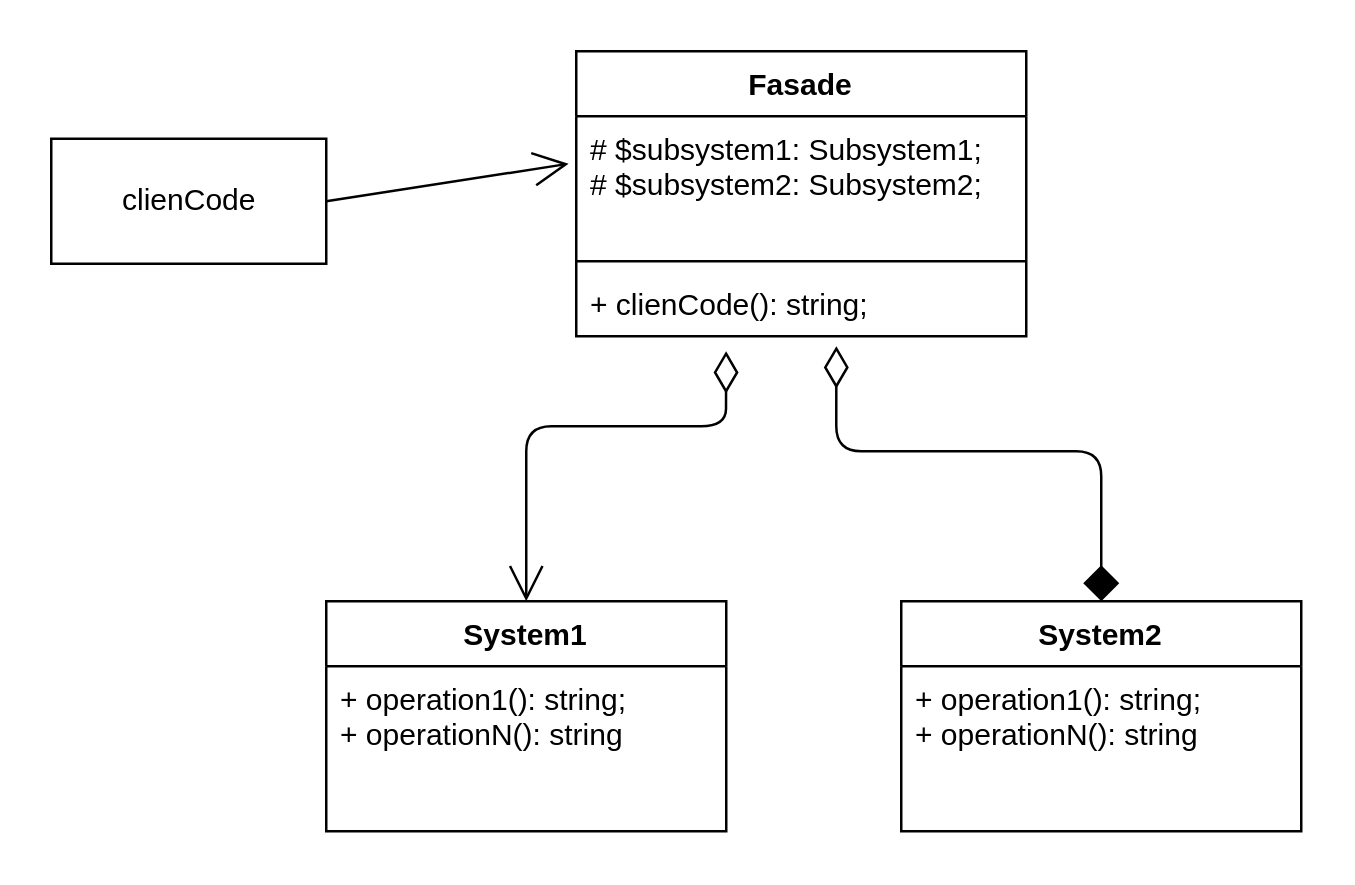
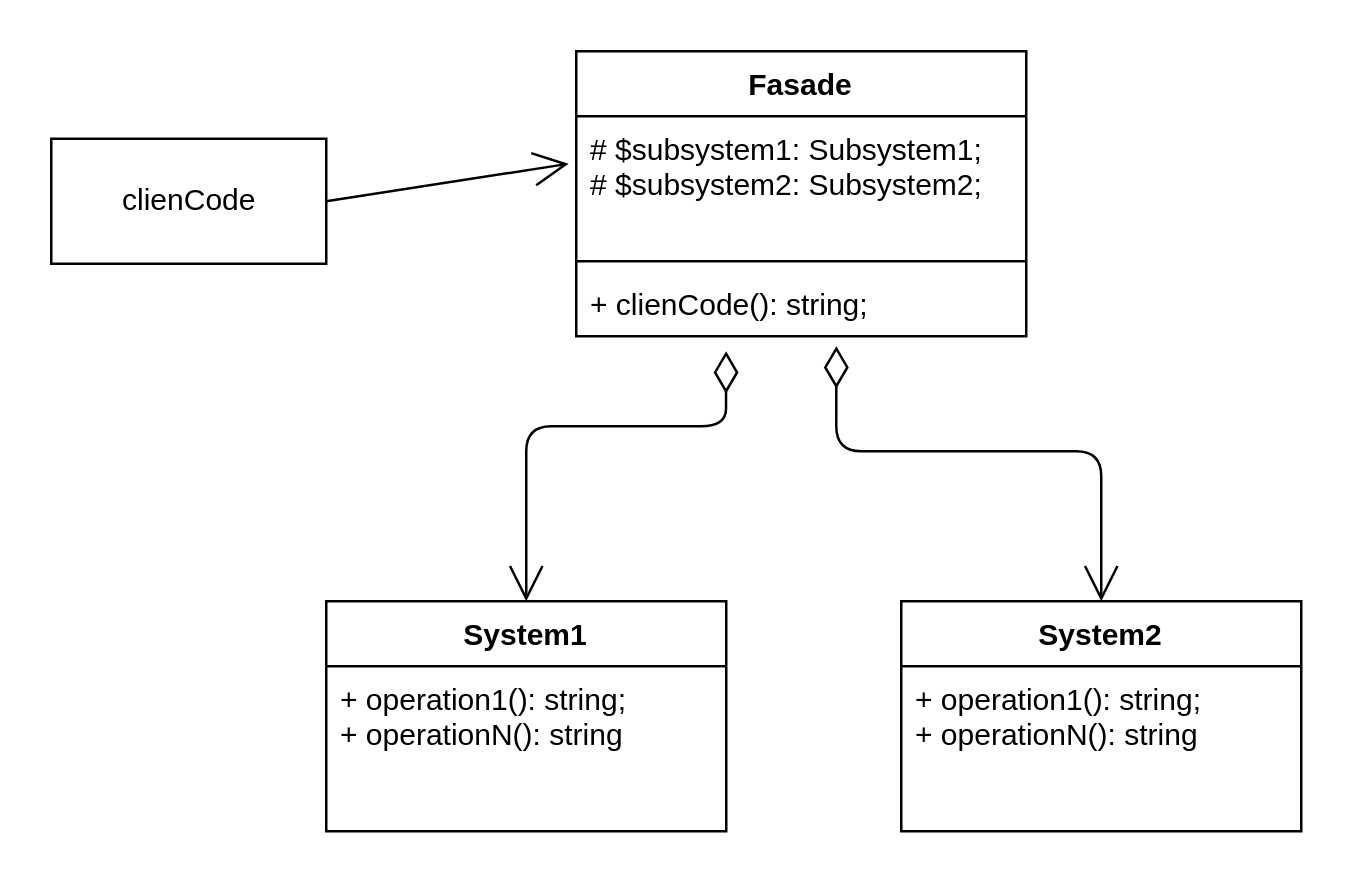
edge "+ clienCode(): string;" -- "System2": arrowhead diamond -> open
